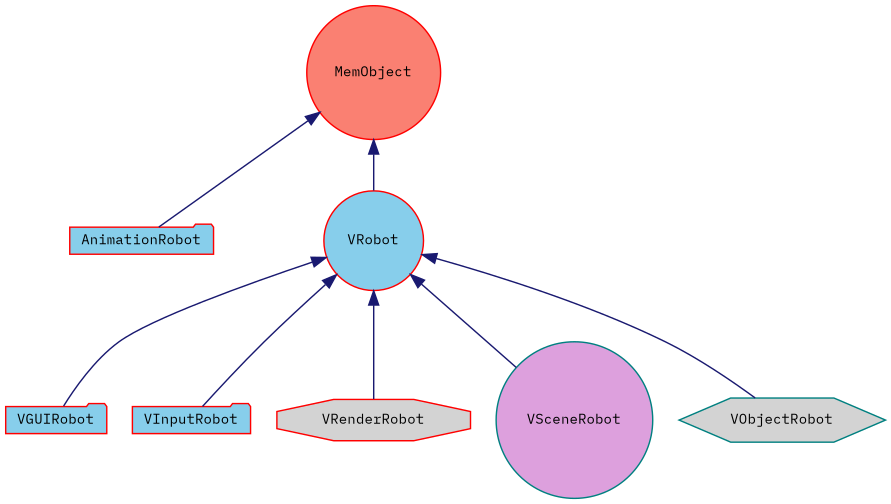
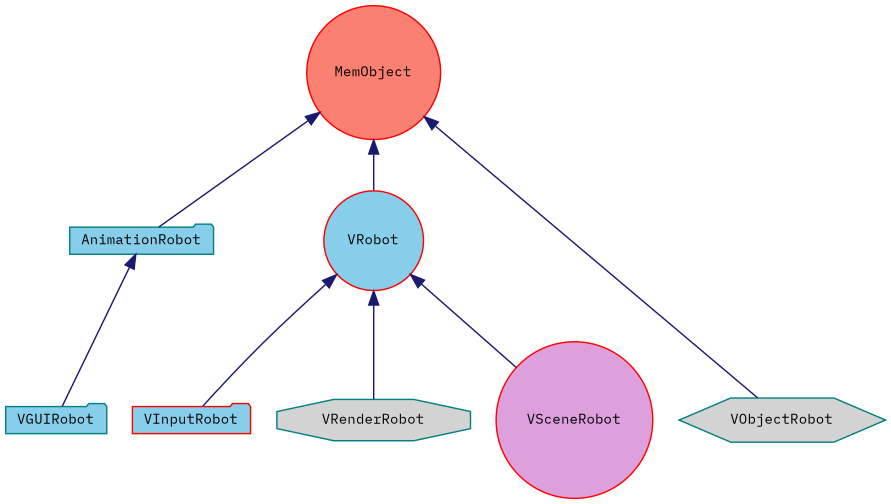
node "AnimationRobot": color red -> teal
edge "VGUIRobot" -> "VRobot": now "VGUIRobot" -> "AnimationRobot"
edge "VObjectRobot" -> "VRobot": now "VObjectRobot" -> "MemObject"
node "VGUIRobot": color red -> teal
node "VRenderRobot": color red -> teal
node "VSceneRobot": color teal -> red
